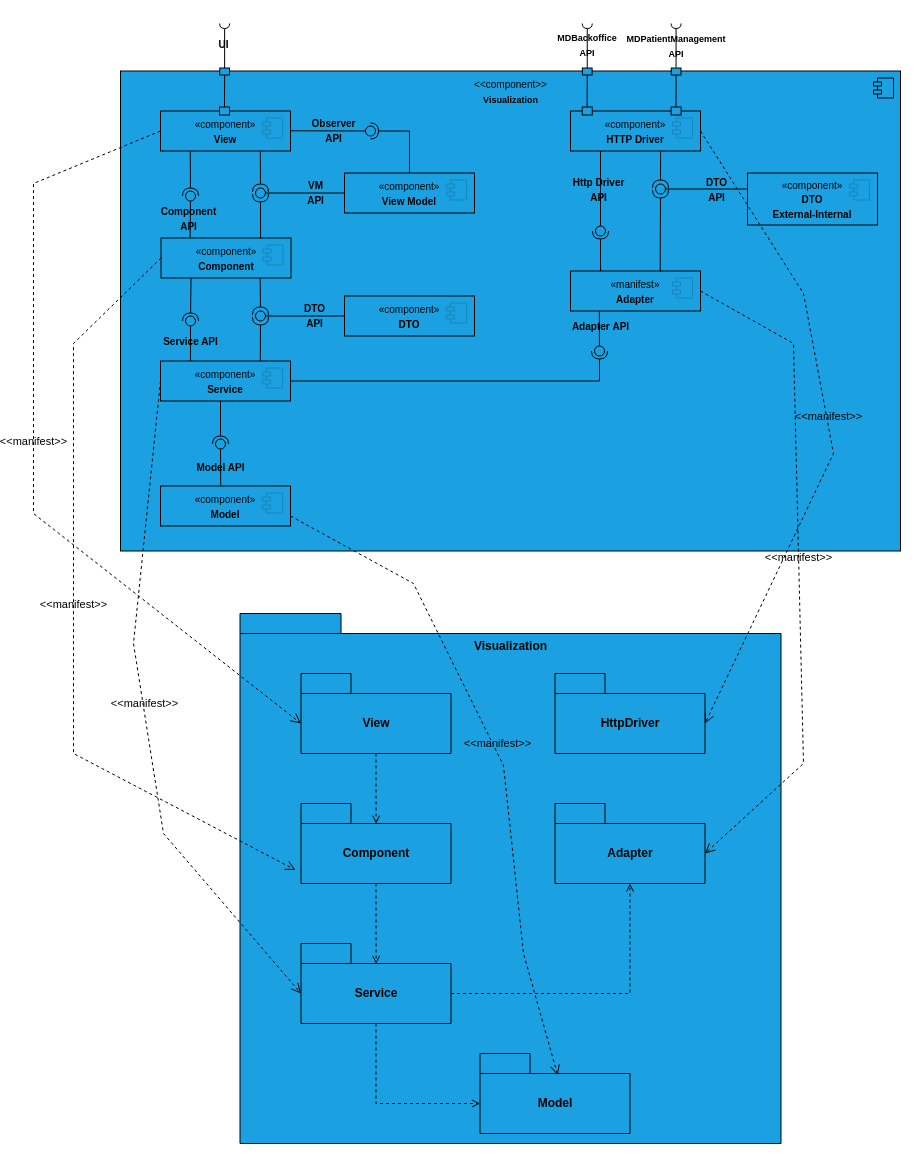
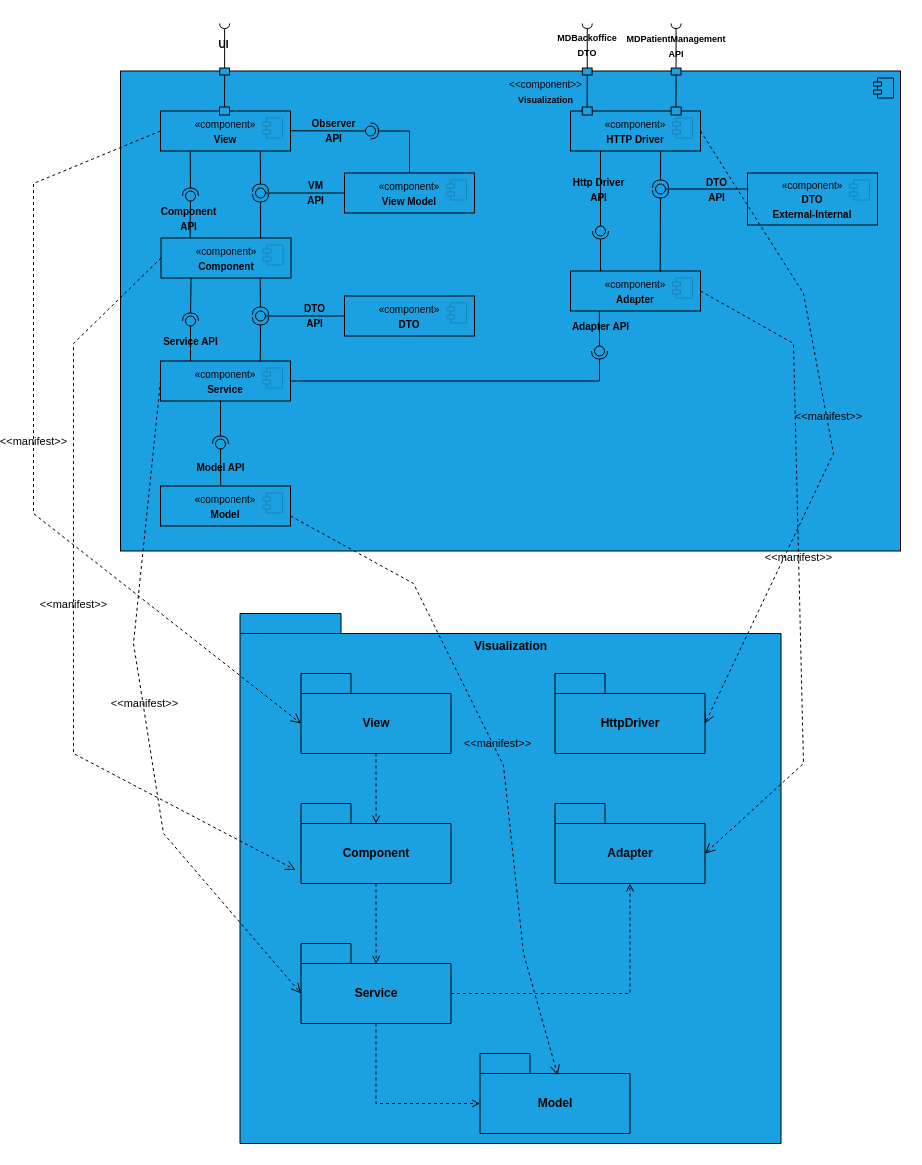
node "MDBackoffice API": label "MDBackoffice API" -> "MDBackoffice DTO"
node "<<component>> Visualization": moved (511, 91) -> (546, 91)
node "«manifest»Adapter": label "«manifest»Adapter" -> "«component»Adapter"
